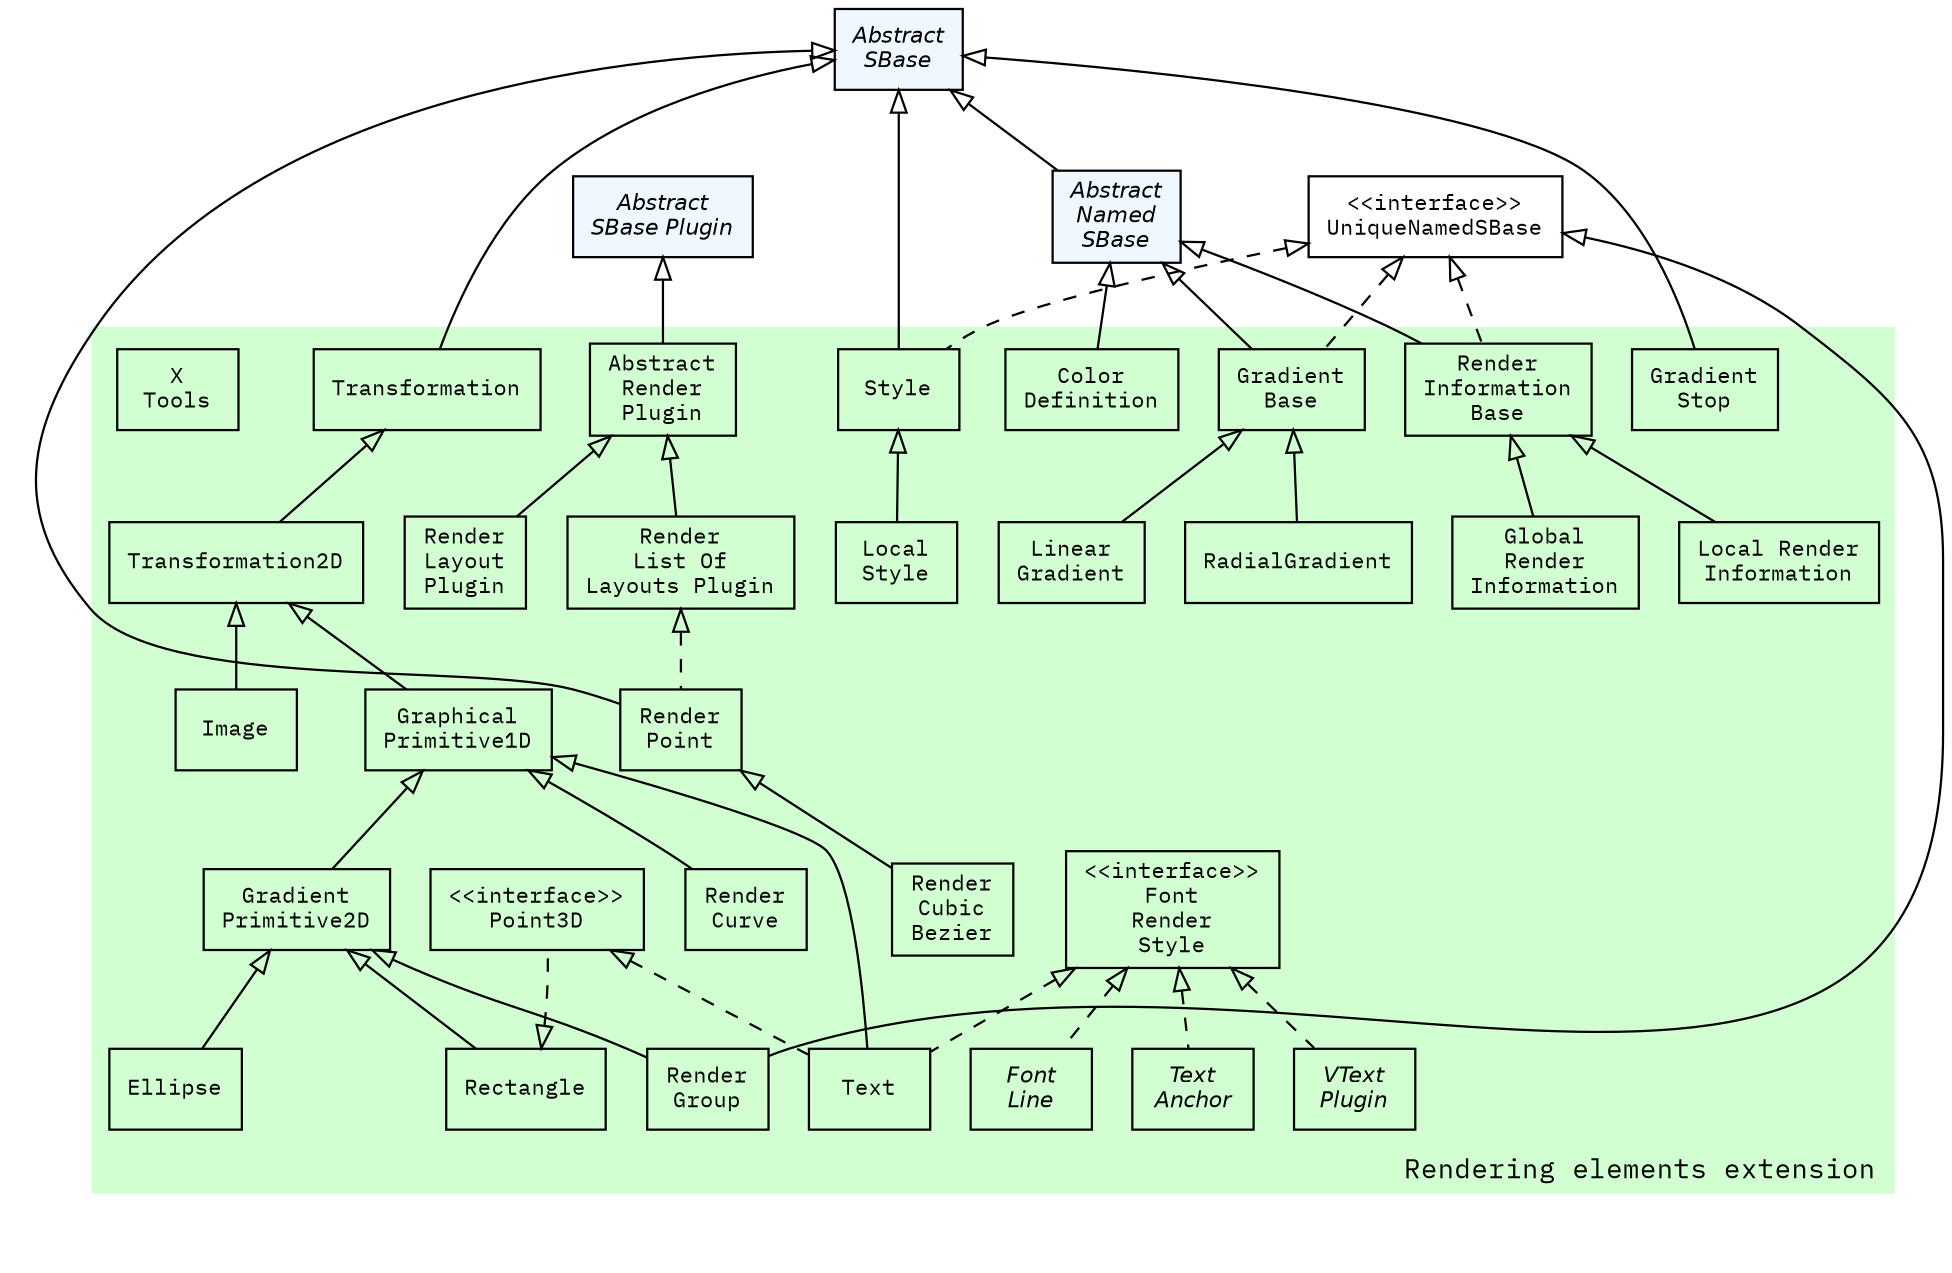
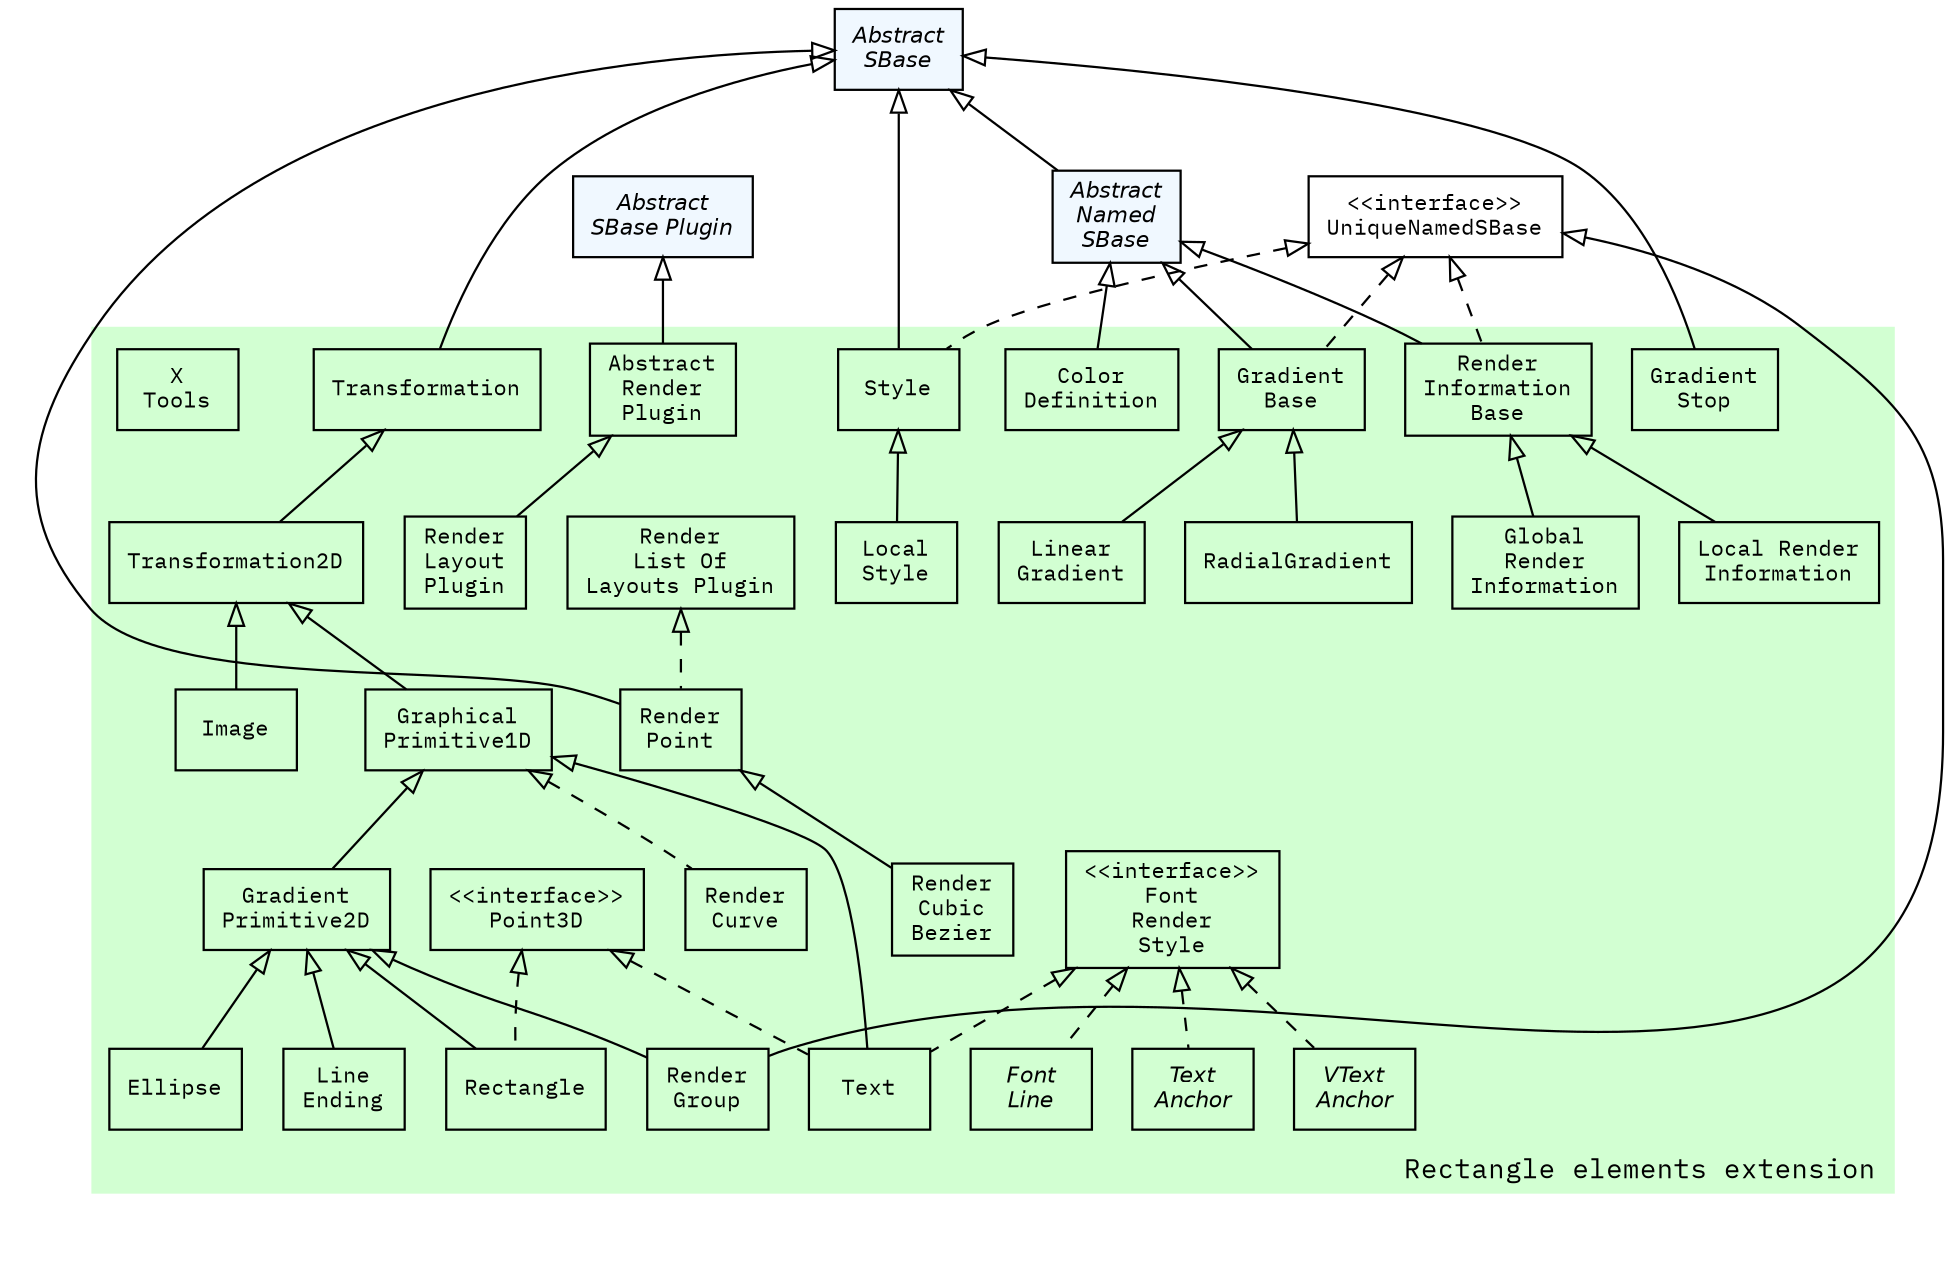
edge "Render List Of Layouts Plugin" -> "Abstract Render Plugin": removed
edge "Render Curve" -> "Graphical Primitive1D": style solid -> dashed
edge "<<interface>> Point3D" -> "Rectangle": reversed
node "Line Ending": added
node "VText": text "Plugin" -> "Anchor"
cluster "Rendering elements extension": label "Rendering elements extension" -> "Rectangle elements extension"
